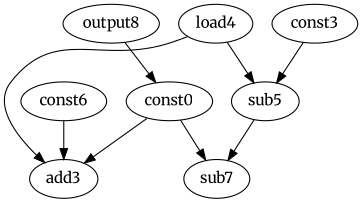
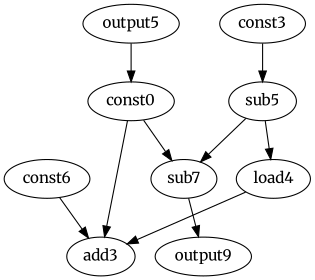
node "output8": label "output8" -> "output5"
edge "load4" -> "sub5": reversed
node "output9": added
